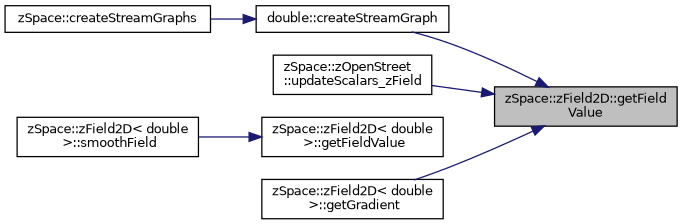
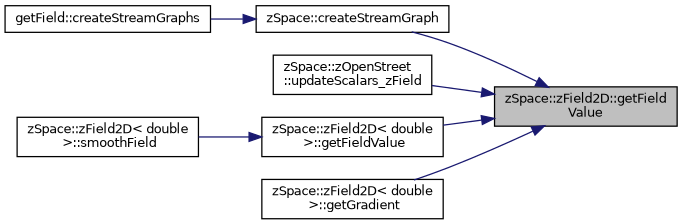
node "zSpace::createStreamGraphs": label "zSpace::createStreamGraphs" -> "getField::createStreamGraphs"
node "double::createStreamGraph": label "double::createStreamGraph" -> "zSpace::createStreamGraph"
edge "zSpace::zField2D< double >::getFieldValue" -> "zSpace::zField2D::getField Value": added
